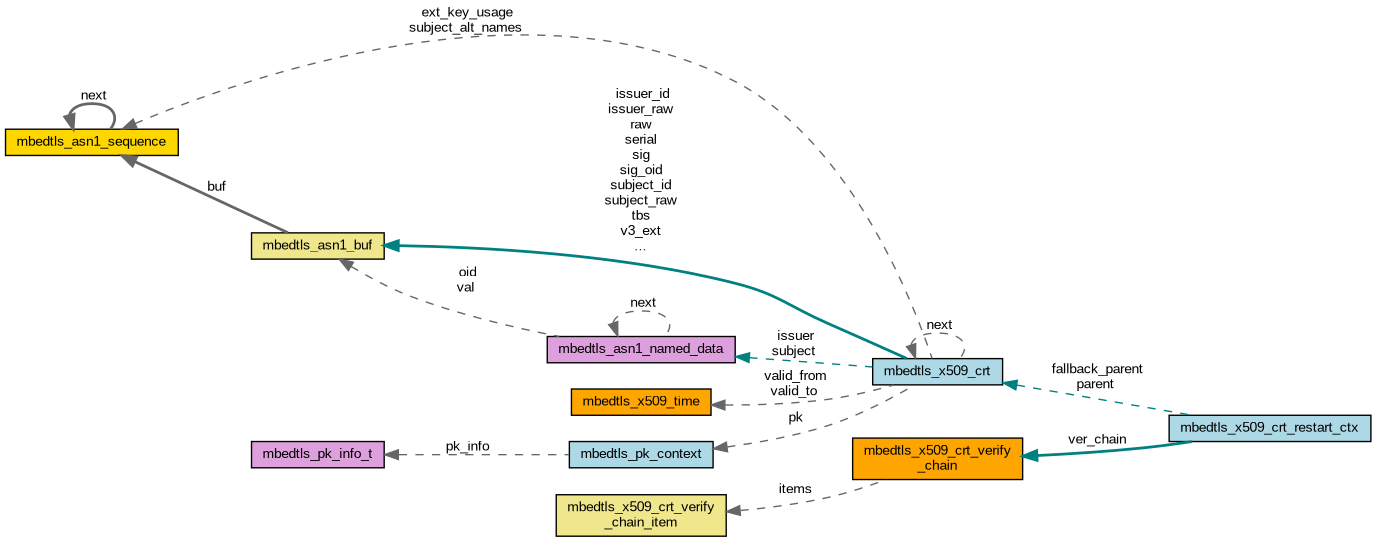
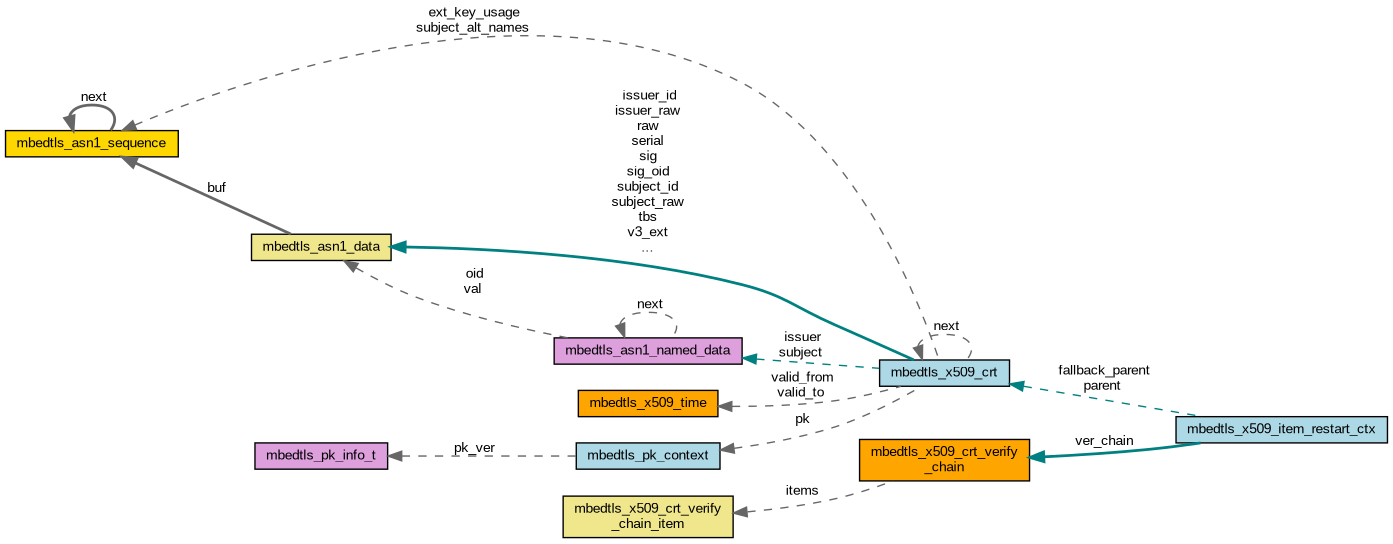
node "mbedtls_asn1_buf": label "mbedtls_asn1_buf" -> "mbedtls_asn1_data"
node "mbedtls_x509_crt_restart_ctx": label "mbedtls_x509_crt_restart_ctx" -> "mbedtls_x509_item_restart_ctx"
edge "mbedtls_pk_context" -> "mbedtls_pk_info_t": label " pk_info" -> " pk_ver"
